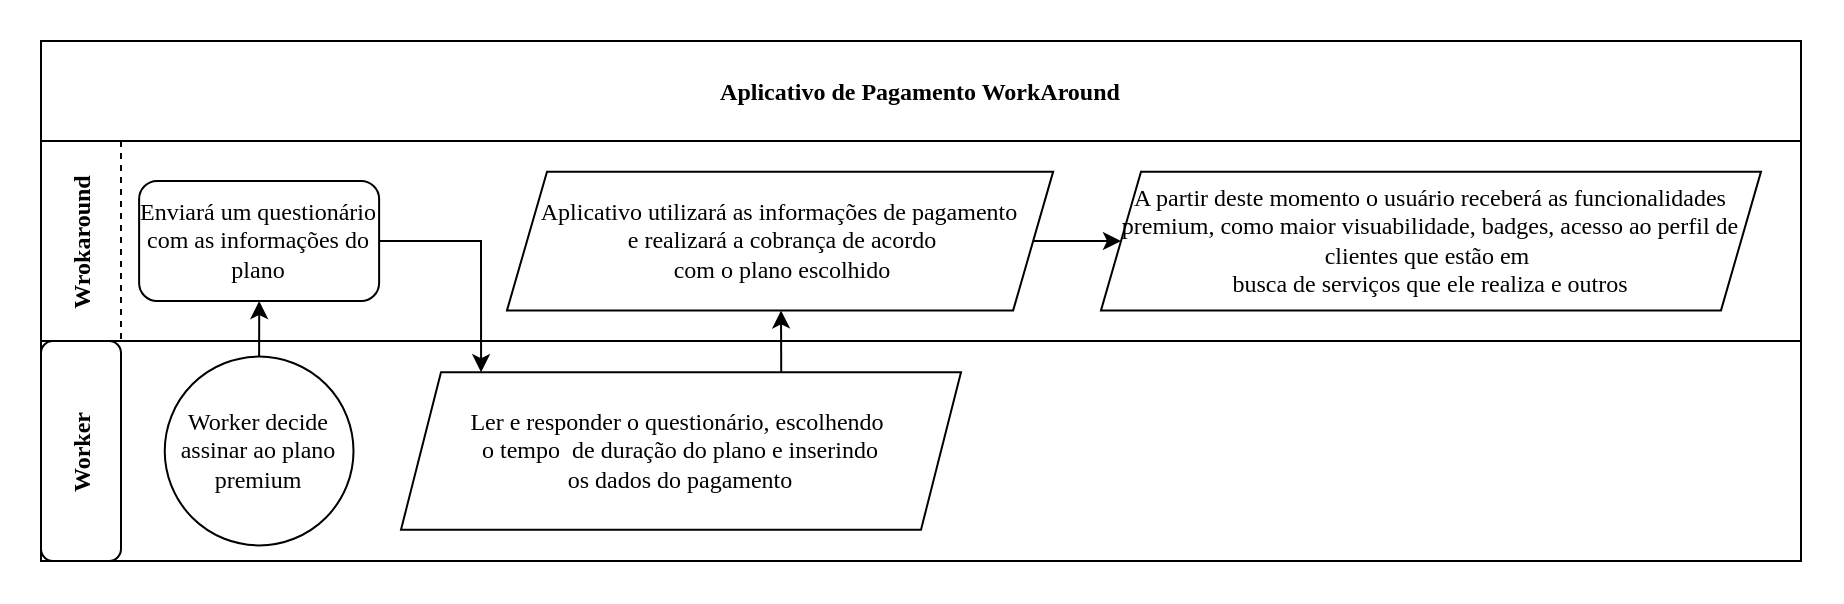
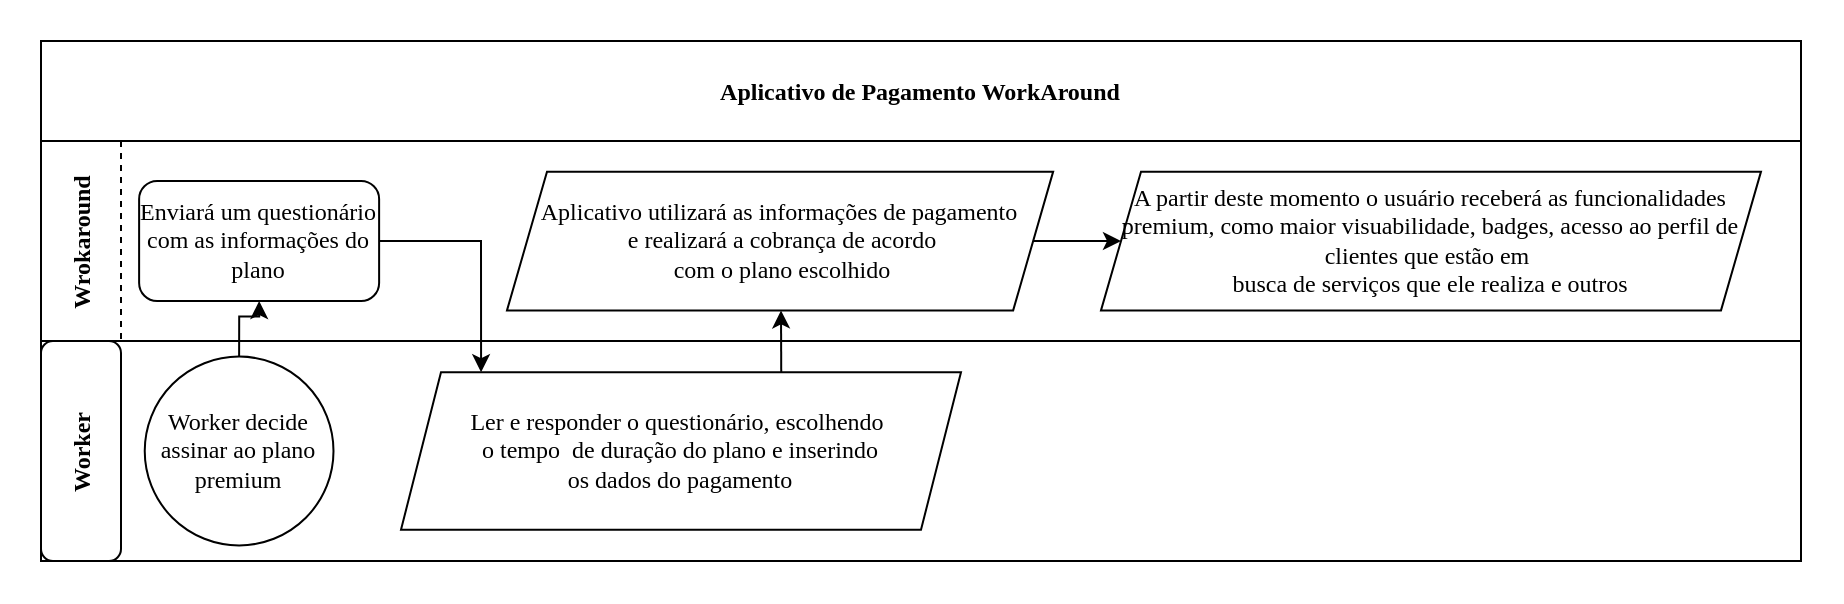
node "Worker decide assinar ao plano premium": moved (259, 451) -> (239, 451)
